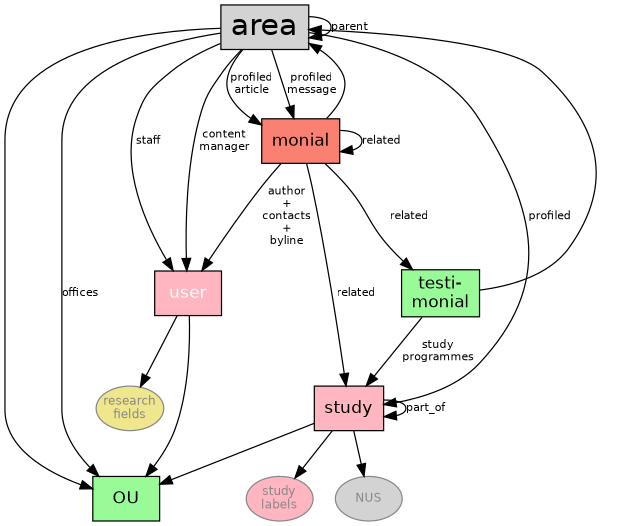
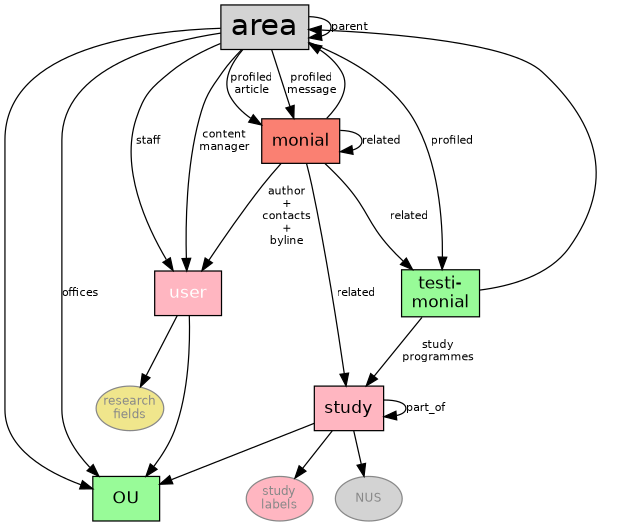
edge "area" -> "study": now "area" -> "testi- monial"
